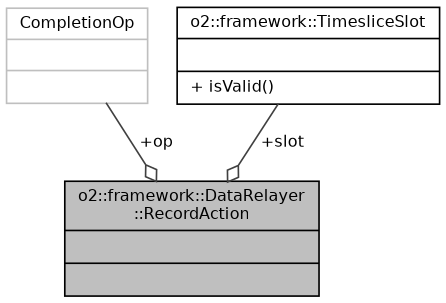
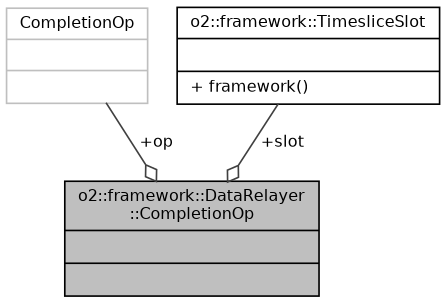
node "o2::framework::TimesliceSlot": text "+ isValid()" -> "+ framework()"
node "o2::framework::DataRelayer": text "::RecordAction" -> "::CompletionOp"
